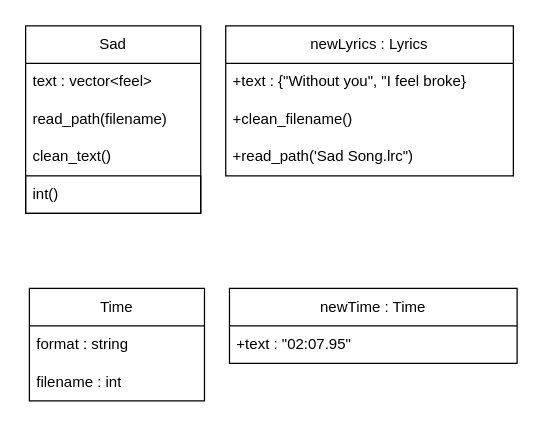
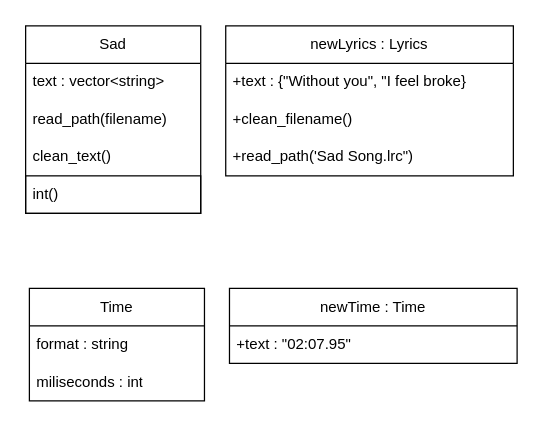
node "text : vector<feel>": label "text : vector<feel>" -> "text : vector<string>"
node "filename : int": label "filename : int" -> "miliseconds : int"
